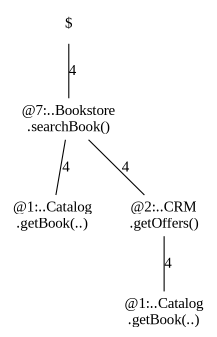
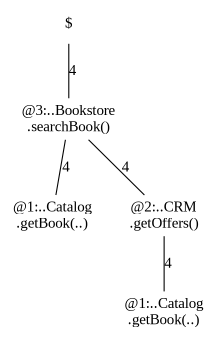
node "@7:..Bookstore .searchBook()": label "@7:..Bookstore .searchBook()" -> "@3:..Bookstore .searchBook()"
